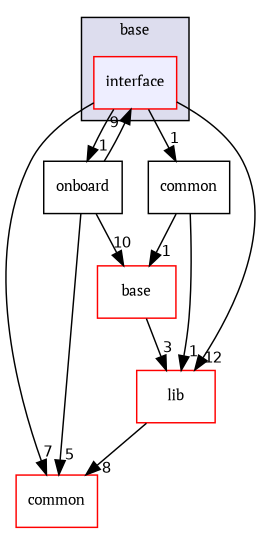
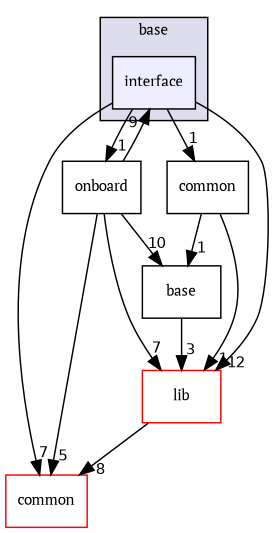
node "interface": color red -> black
edge "onboard" -> "lib": added
node "base": color red -> black
